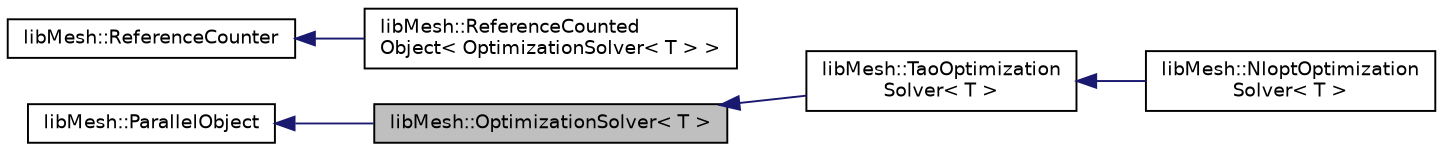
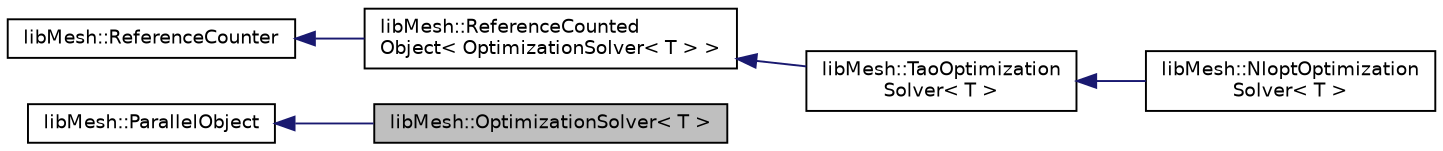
edge "libMesh::TaoOptimization Solver< T >" -> "libMesh::OptimizationSolver< T >": now "libMesh::TaoOptimization Solver< T >" -> "libMesh::ReferenceCounted Object< OptimizationSolver< T > >"
